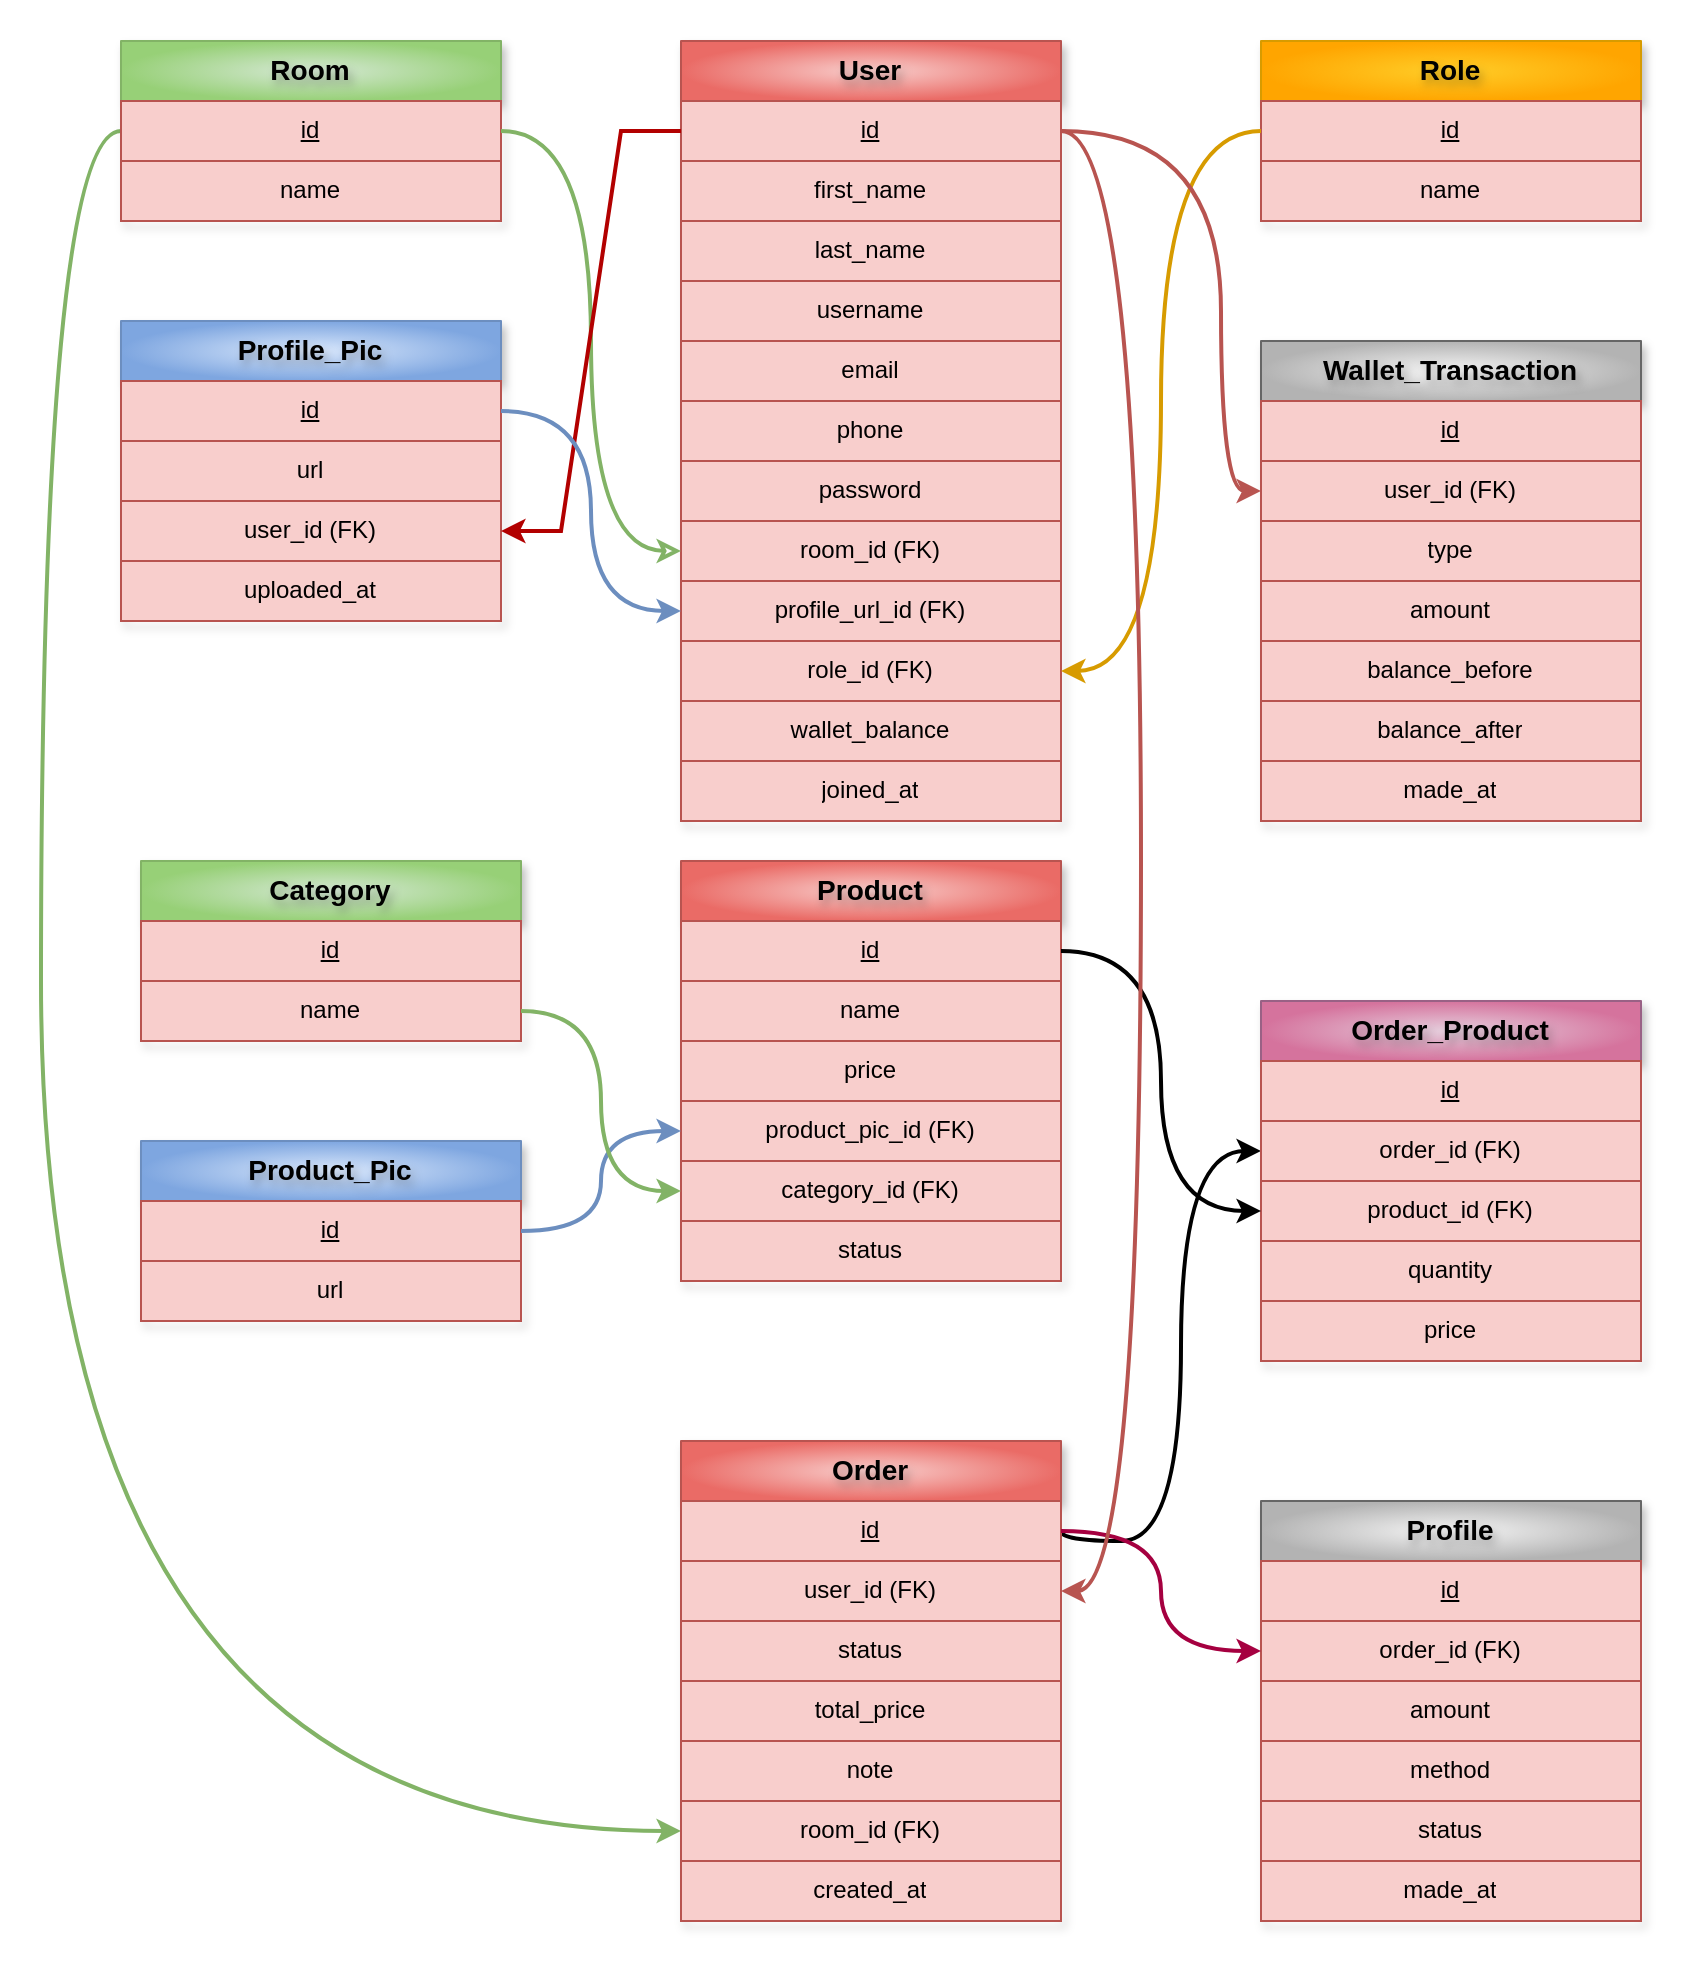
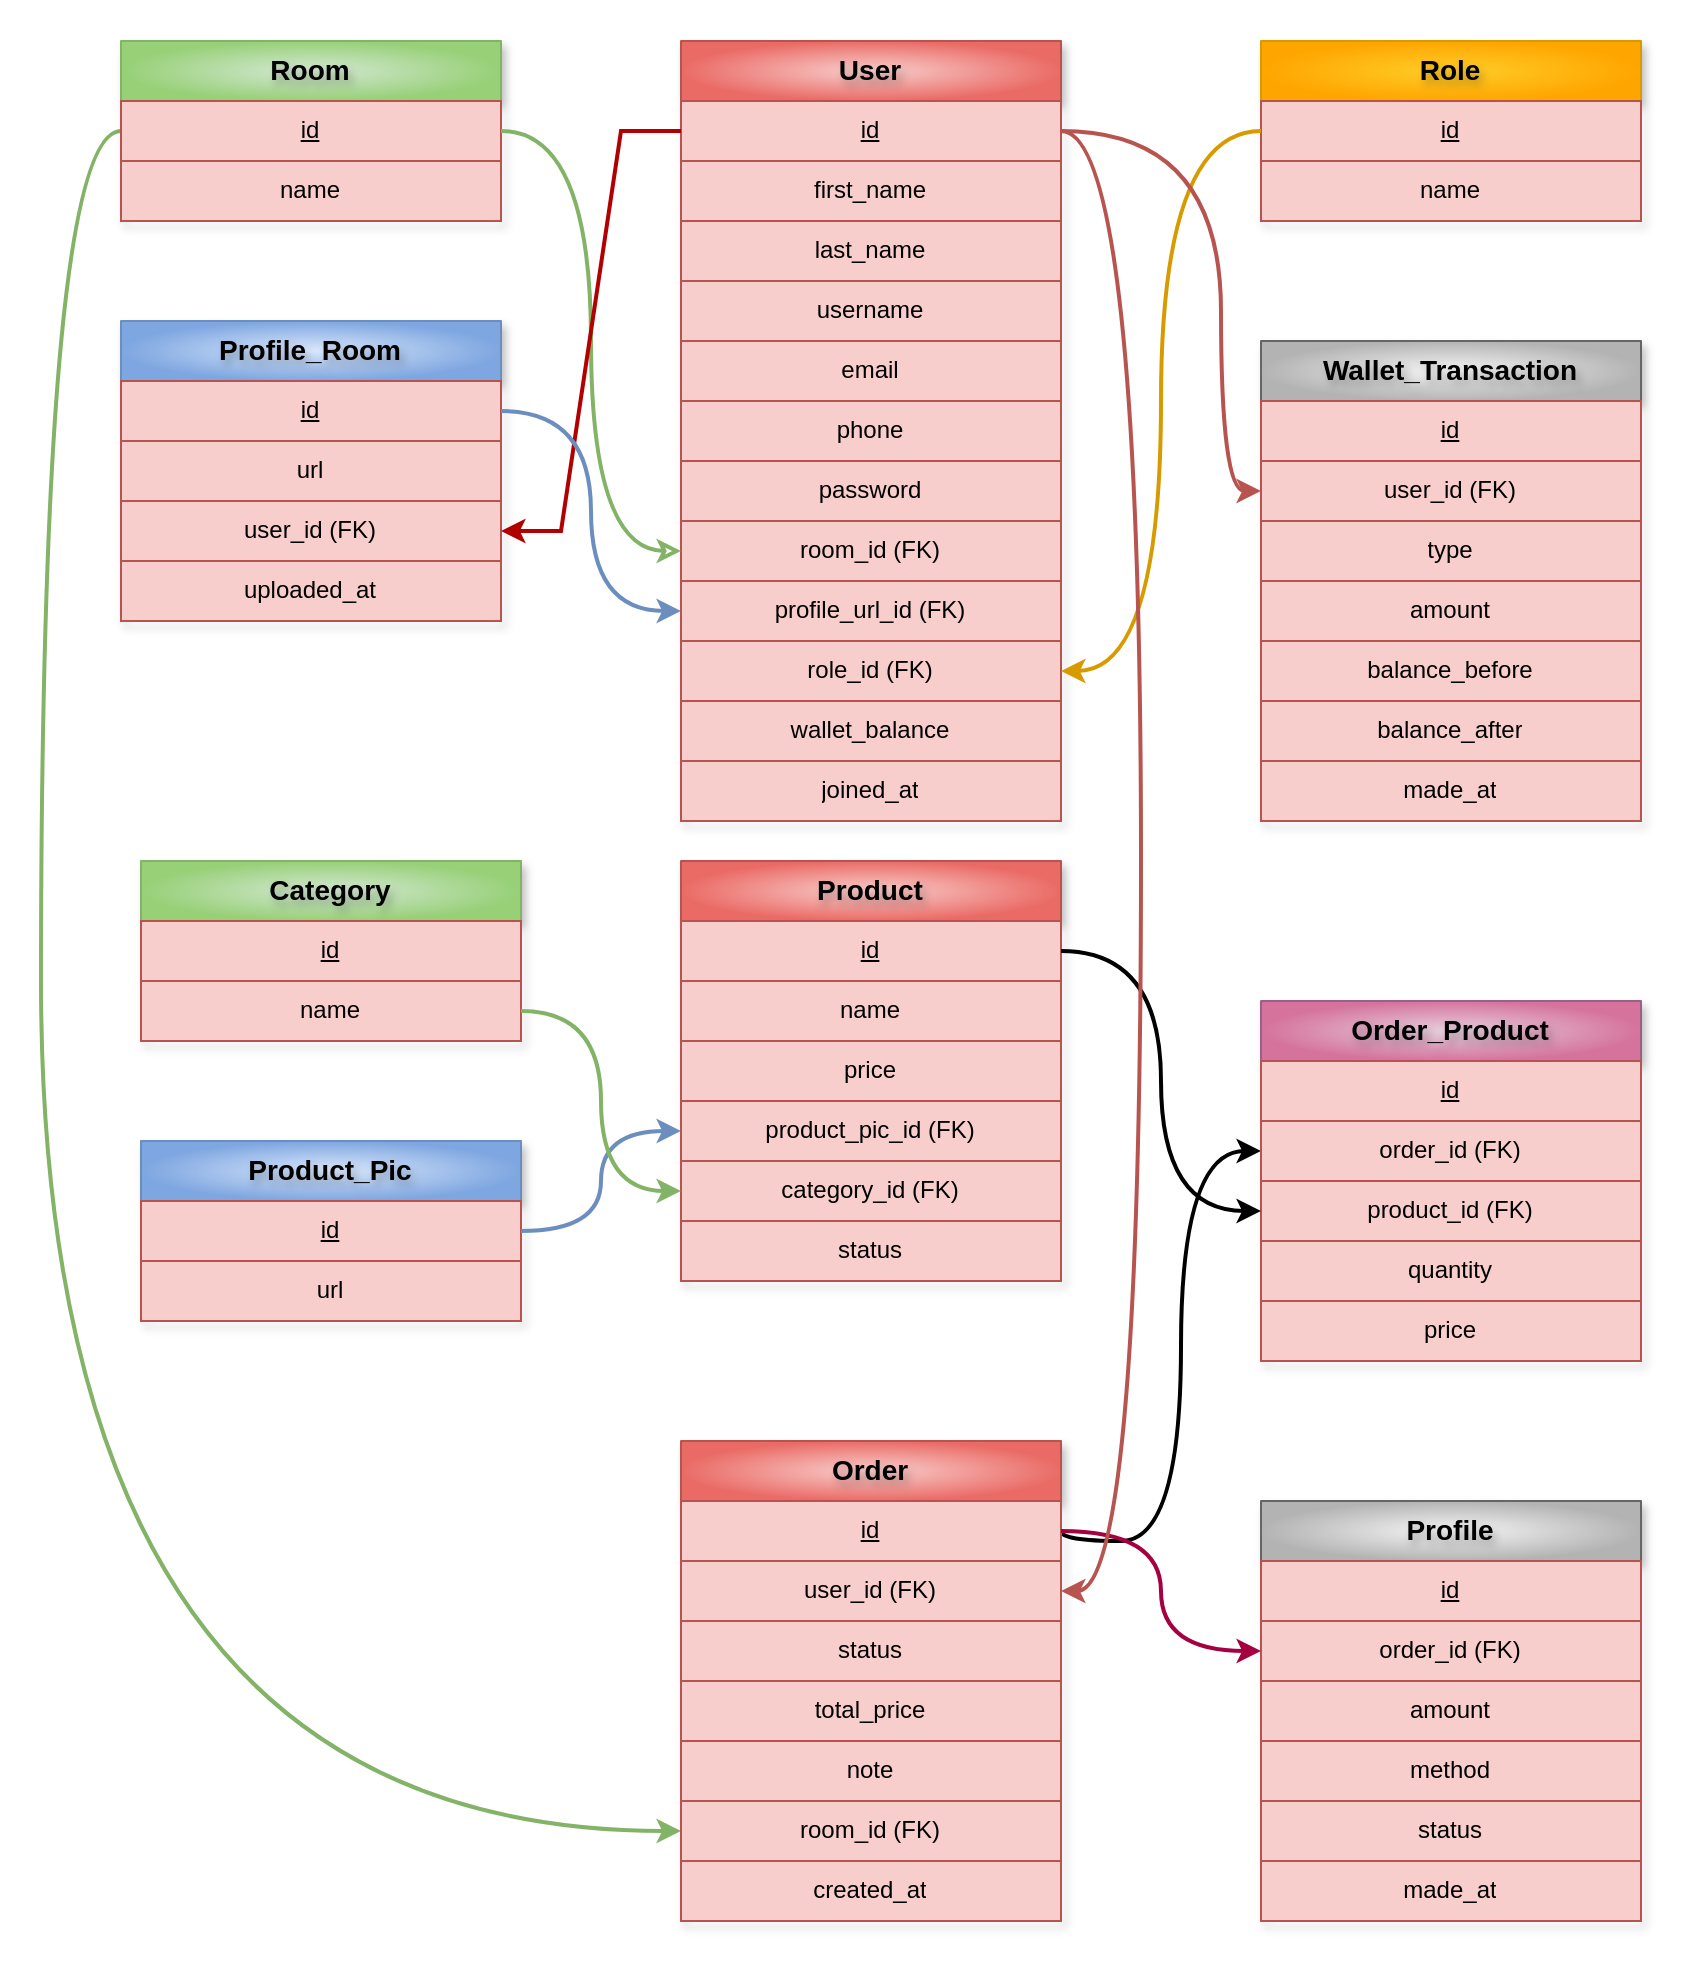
node "Profile_Pic": label "Profile_Pic" -> "Profile_Room"
